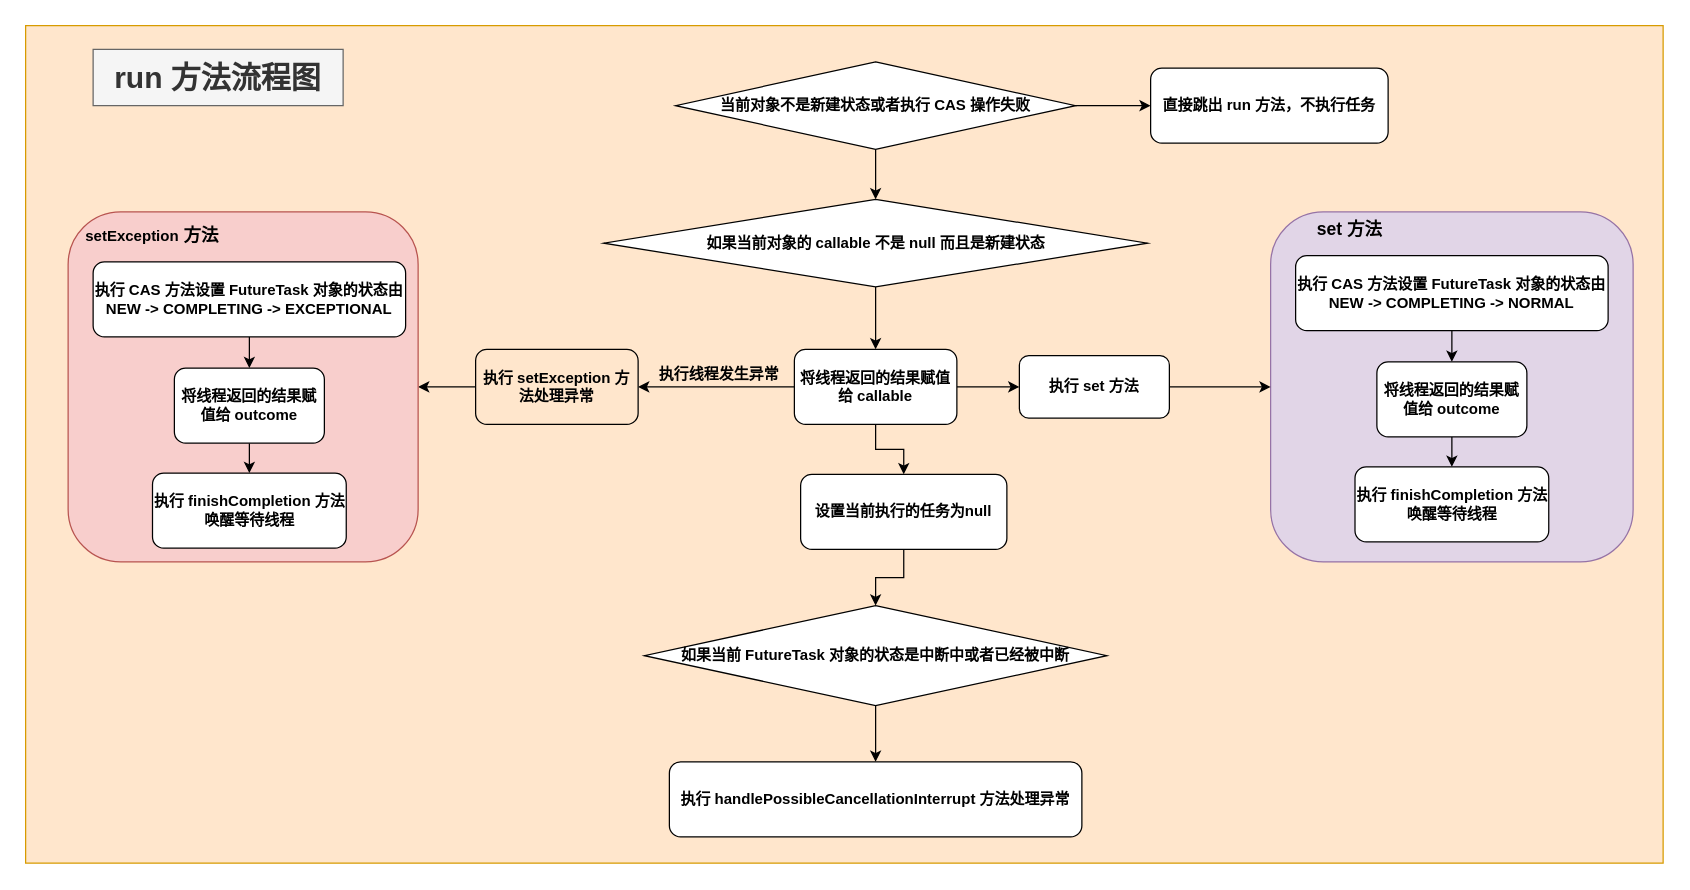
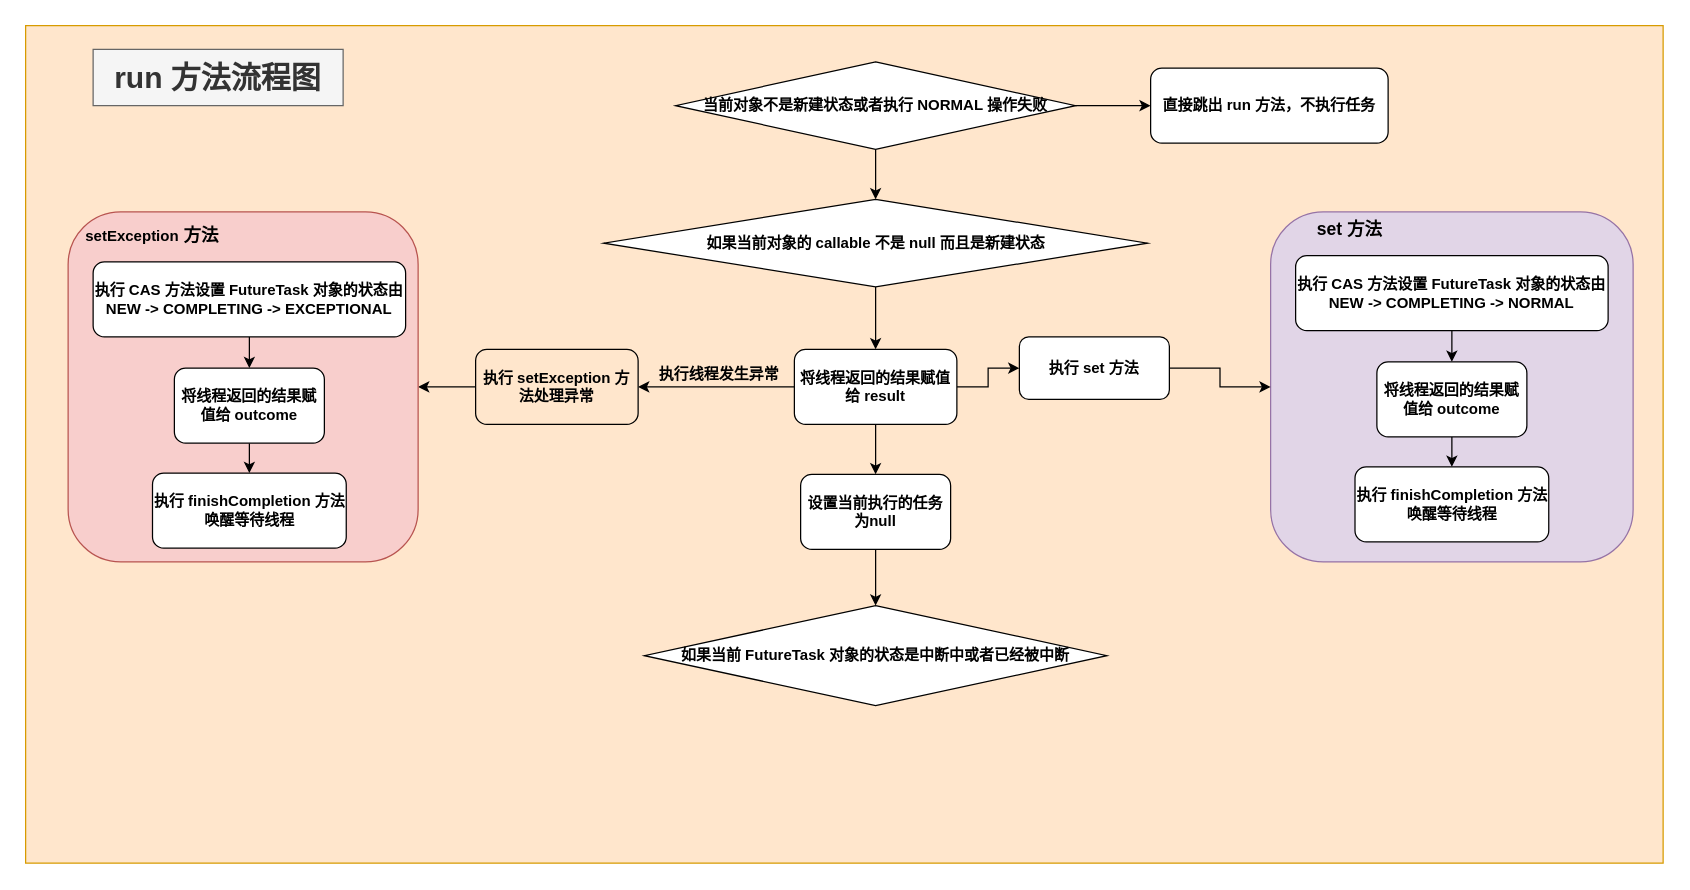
node "当前对象不是新建状态或者执行 CAS 操作失败": label "当前对象不是新建状态或者执行 CAS 操作失败" -> "当前对象不是新建状态或者执行 NORMAL 操作失败"
node "将线程返回的结果赋值给 callable": label "将线程返回的结果赋值给 callable" -> "将线程返回的结果赋值给 result"
node "执行 set 方法": moved (1094, 387) -> (1094, 368)
node "设置当前执行的任务为null": size 206x75 -> 150x75
edge "如果当前 FutureTask 对象的状态是中断中或者已经被中断" -> "执行 handlePossibleCancellationInterrupt 方法处理异常": removed
node "执行 handlePossibleCancellationInterrupt 方法处理异常": removed
